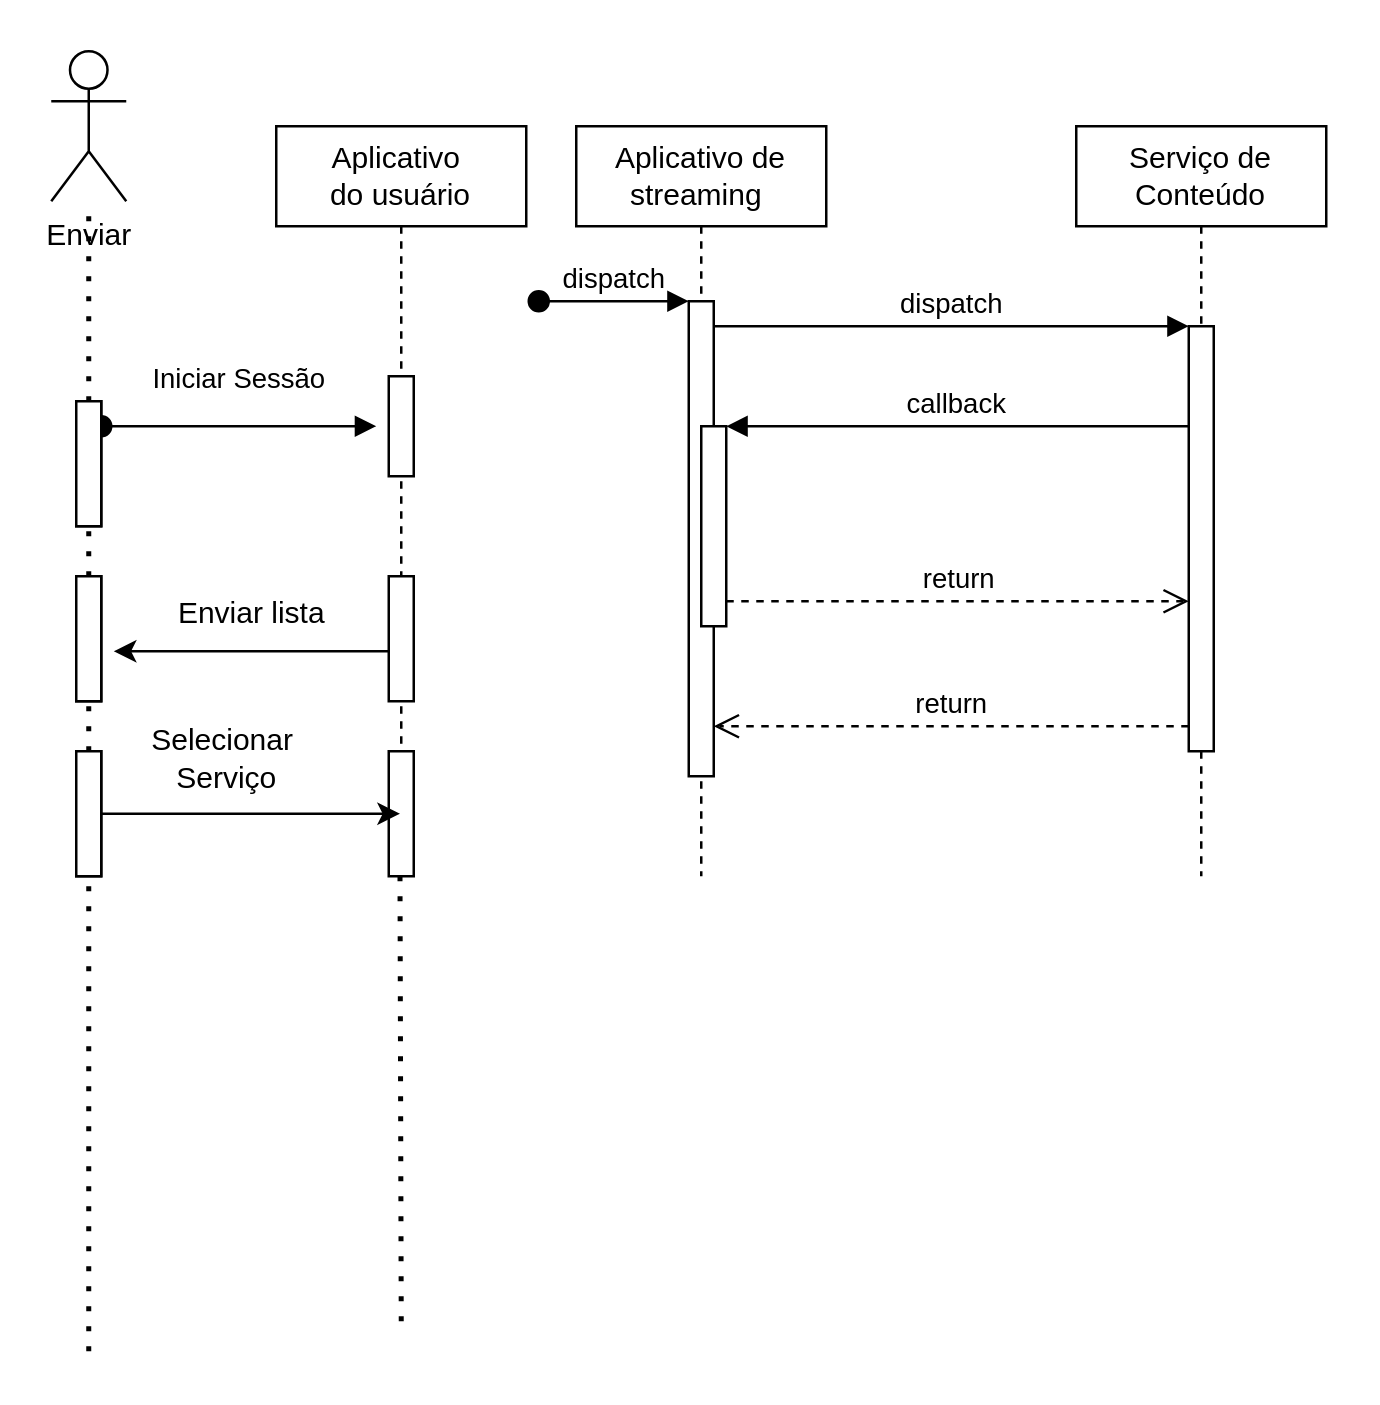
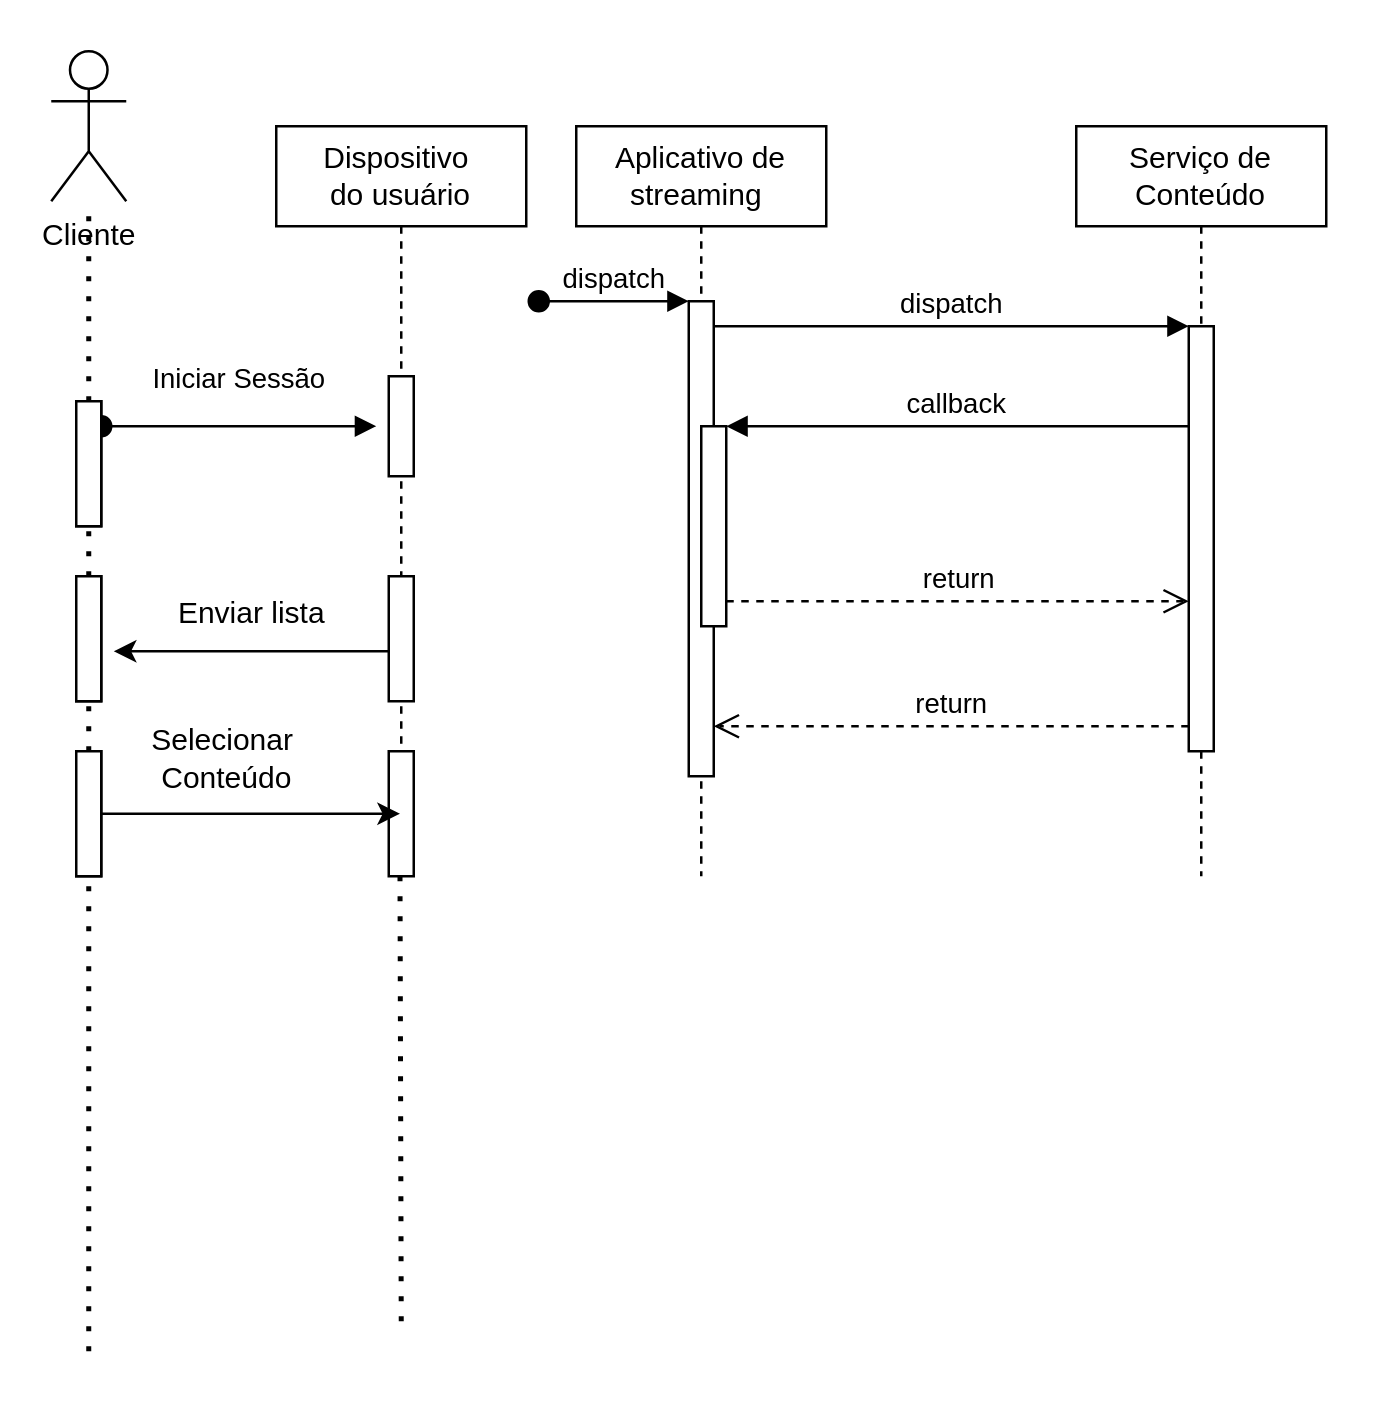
node "Aplicativo do usuário": label "Aplicativo do usuário" -> "Dispositivo do usuário"
node "Enviar": label "Enviar" -> "Cliente"
node "Selecionar Serviço": label "Selecionar Serviço" -> "Selecionar Conteúdo"
